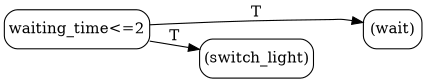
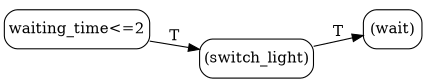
edge "waiting_time<=2" -> "(wait)": now "(switch_light)" -> "(wait)"
